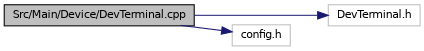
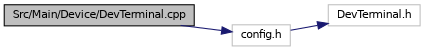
edge "Src/Main/Device/DevTerminal.cpp" -> "DevTerminal.h": now "config.h" -> "DevTerminal.h"
